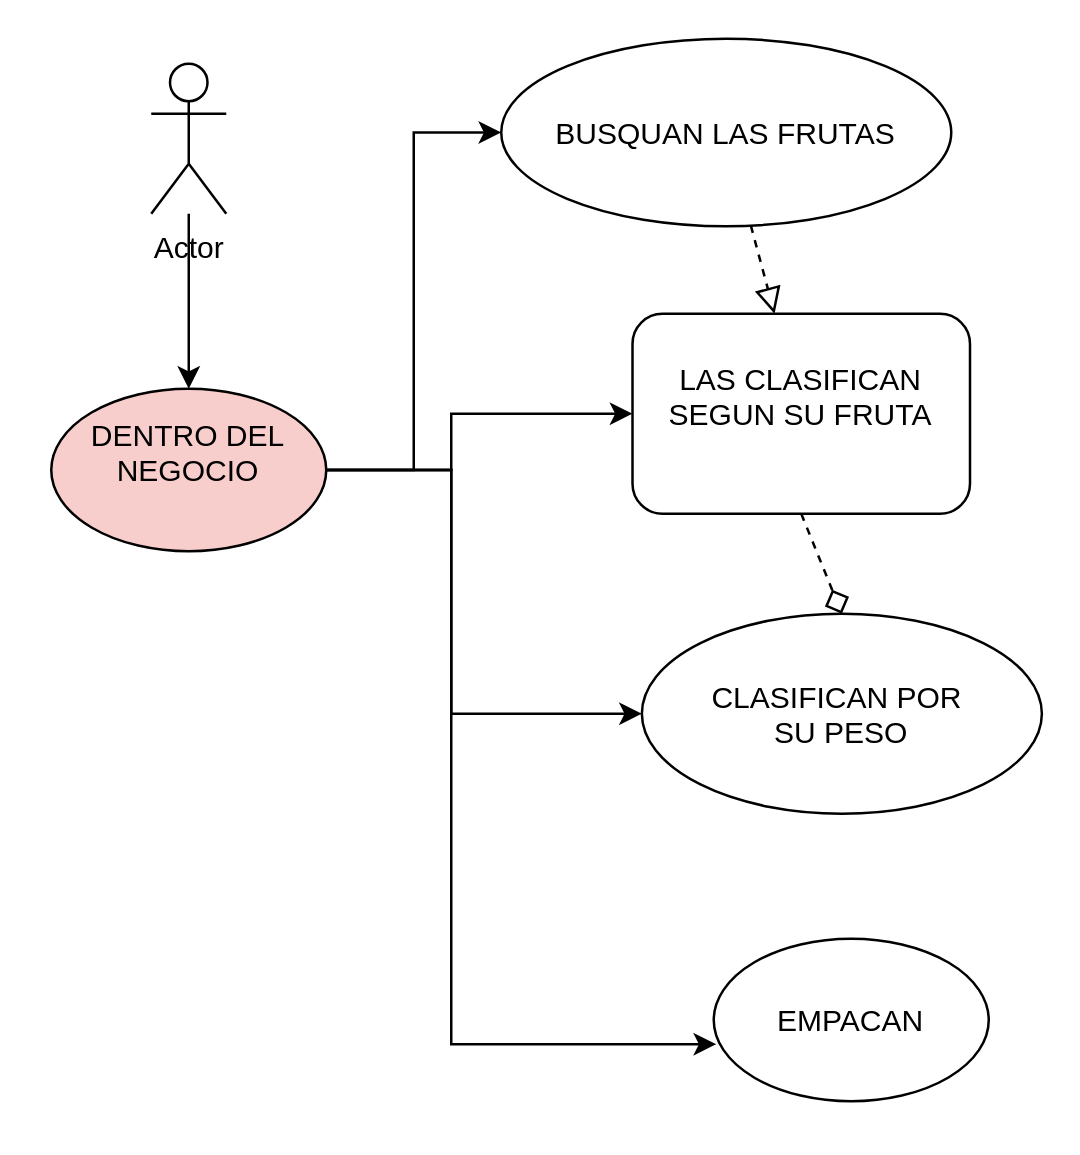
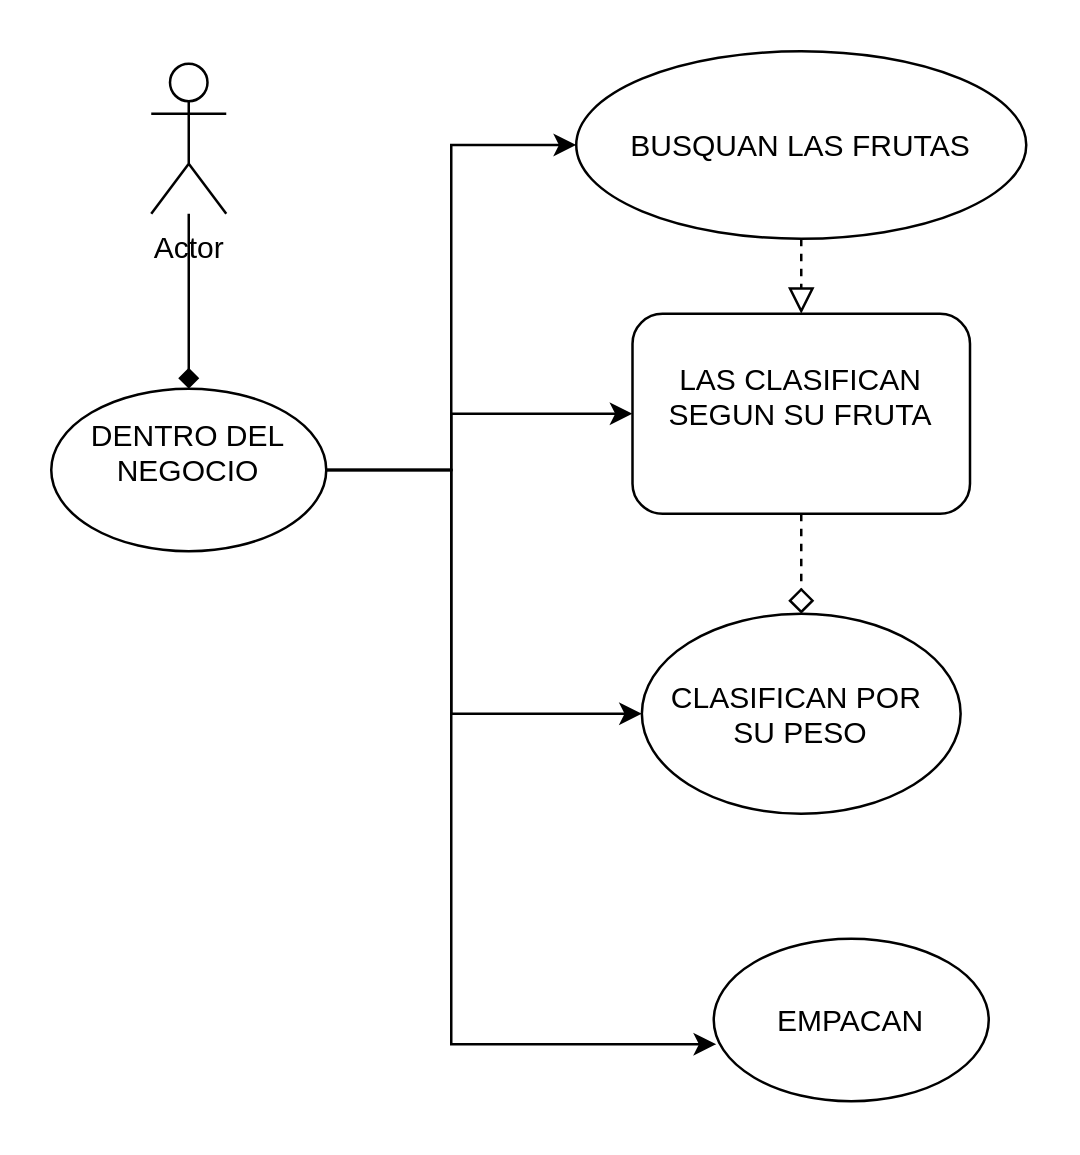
node "BUSQUAN LAS FRUTAS": moved (726, 133) -> (801, 145)
edge "Actor" -> "DENTRO DEL NEGOCIO": arrowhead classic -> diamond
node "DENTRO DEL NEGOCIO": fillcolor #f8cecc -> #ffffff
node "CLASIFICAN POR SU PESO": size 400x200 -> 319x200
